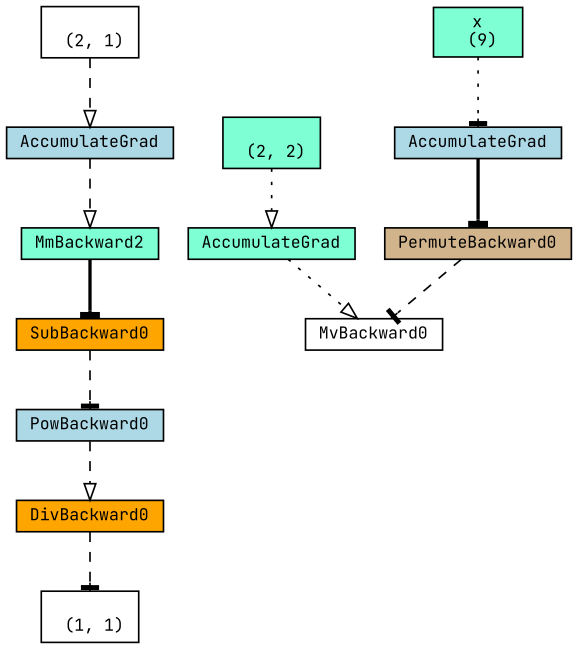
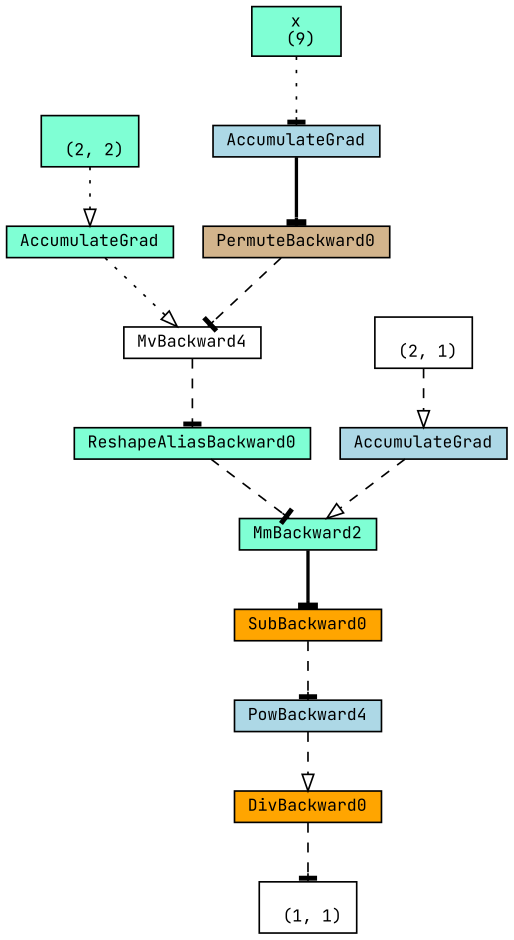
node "MvBackward0": label "MvBackward0" -> "MvBackward4"
node "PowBackward0": label "PowBackward0" -> "PowBackward4"
node "ReshapeAliasBackward0": added
